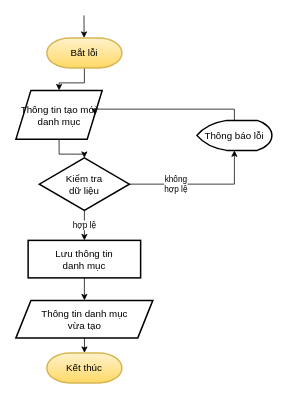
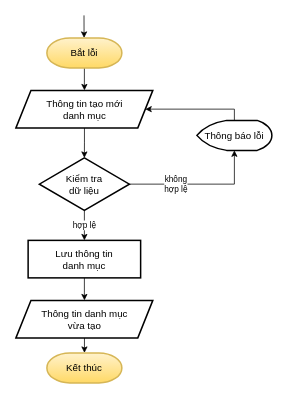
node "Thông tin tạo mới danh mục": size 86x49 -> 137x38
